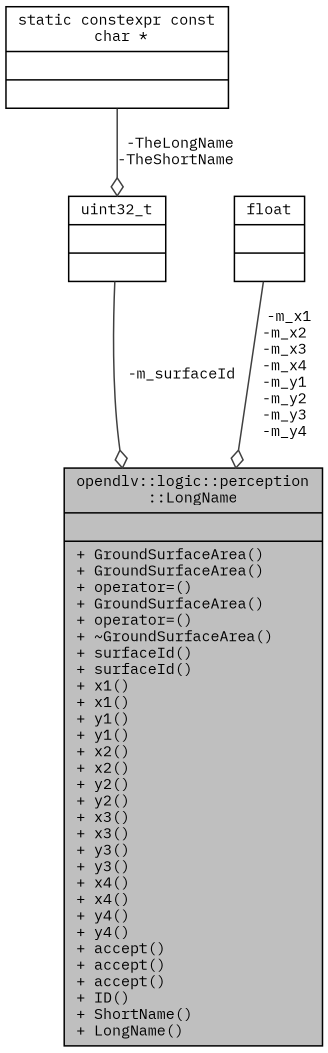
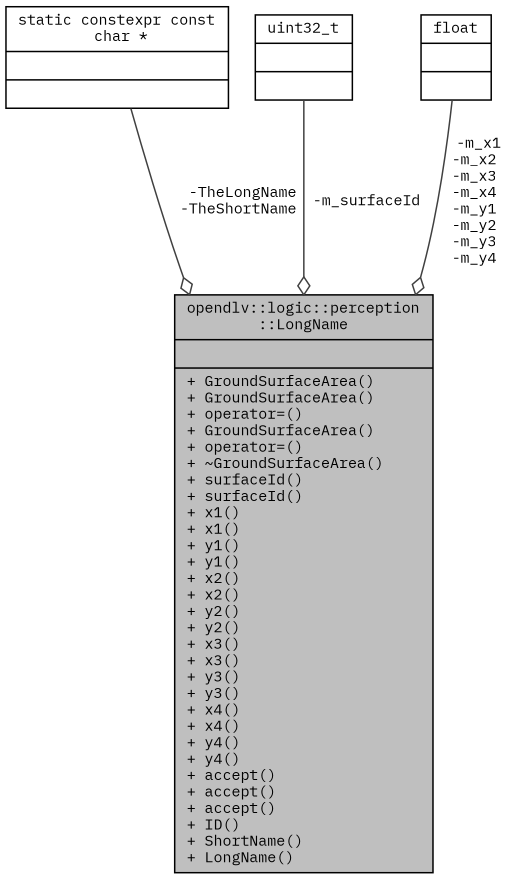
edge "static constexpr const" -> "uint32_t": now "static constexpr const" -> "opendlv::logic::perception"
